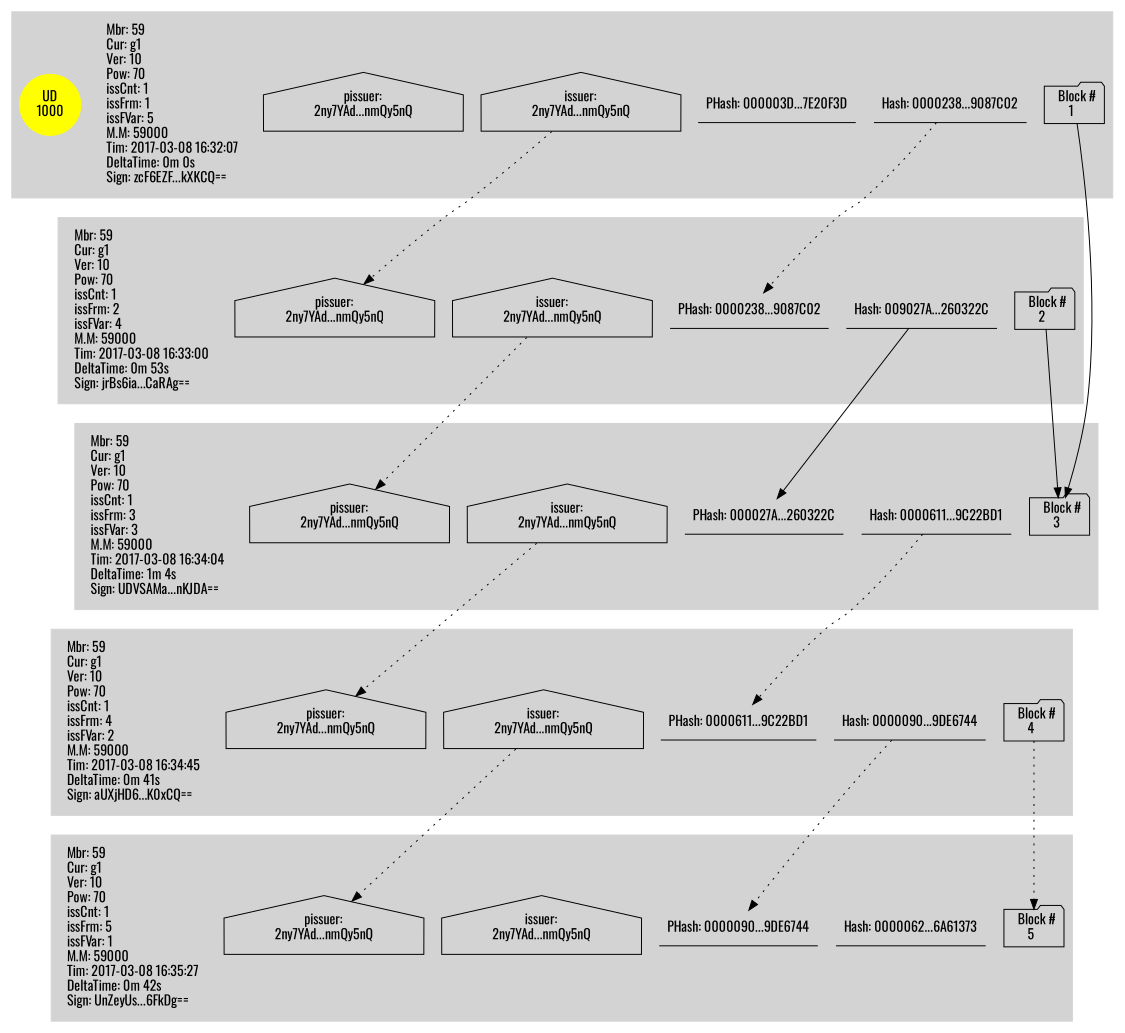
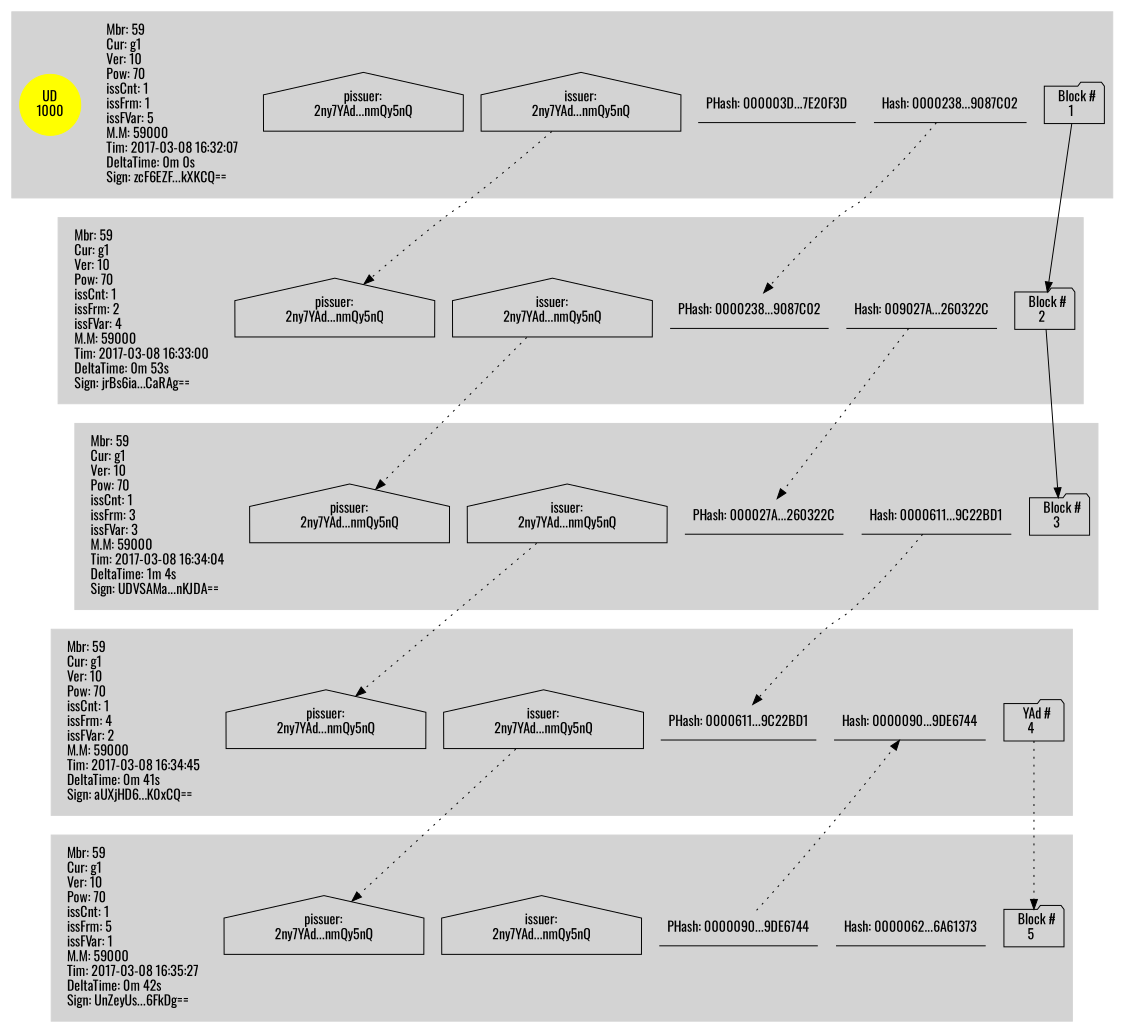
edge "Block # 1" -> "Block # 3": now "Block # 1" -> "Block # 2"
edge "Hash: 009027A...260322C" -> "PHash: 000027A...260322C": style solid -> dotted
node "Block # 4": label "Block # 4" -> "YAd # 4"
edge "Hash: 0000090...9DE6744" -> "PHash: 0000090...9DE6744": reversed
